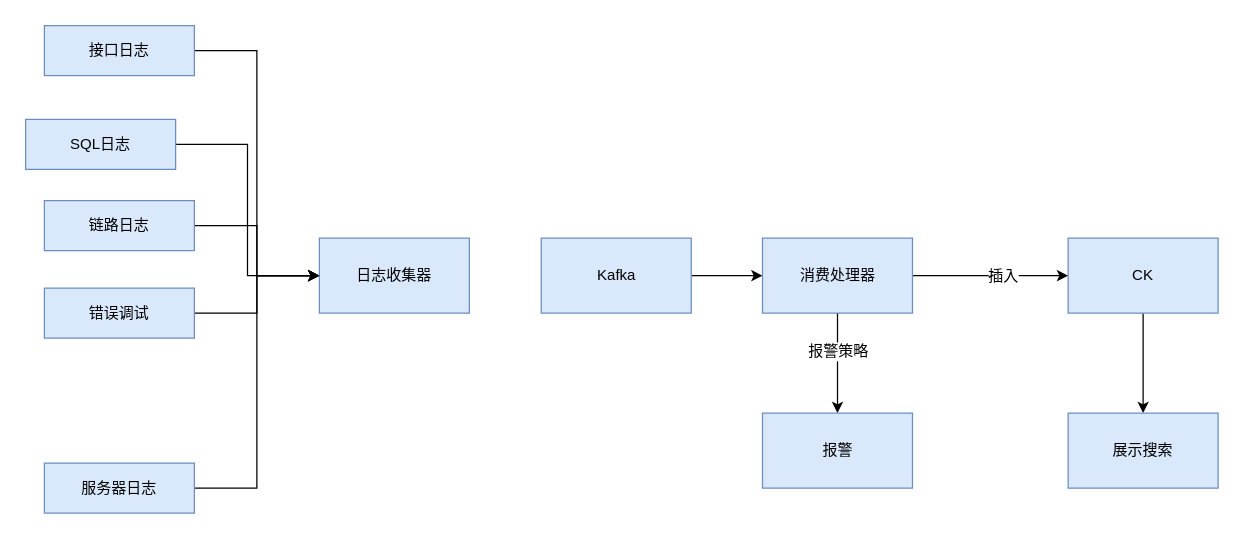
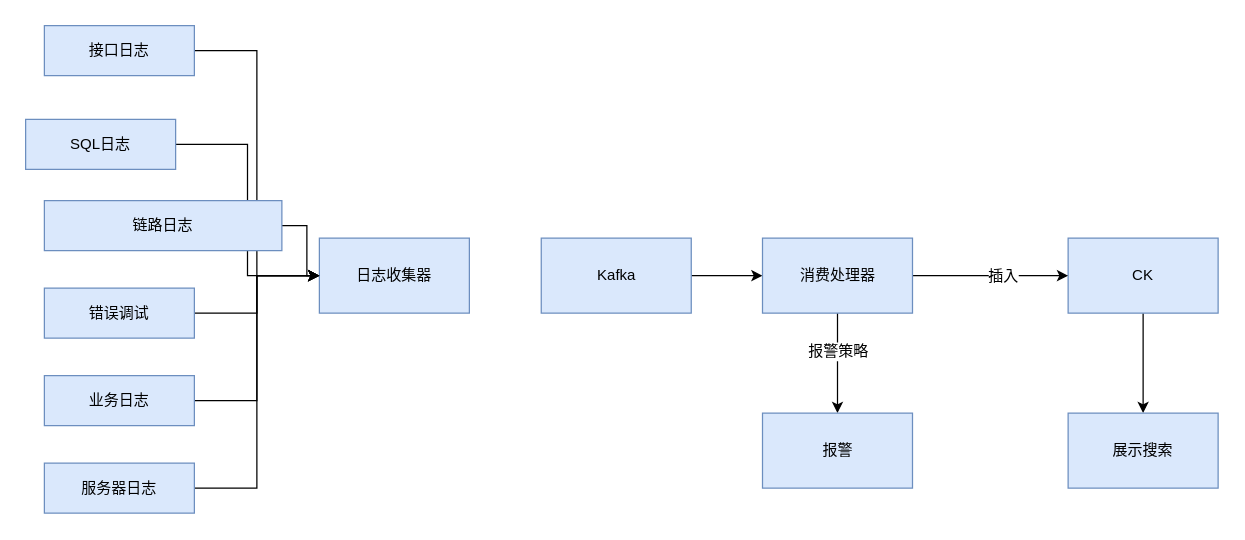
node "链路日志": size 150x50 -> 238x50
node "业务日志": added
edge "业务日志" -> "日志收集器": added
